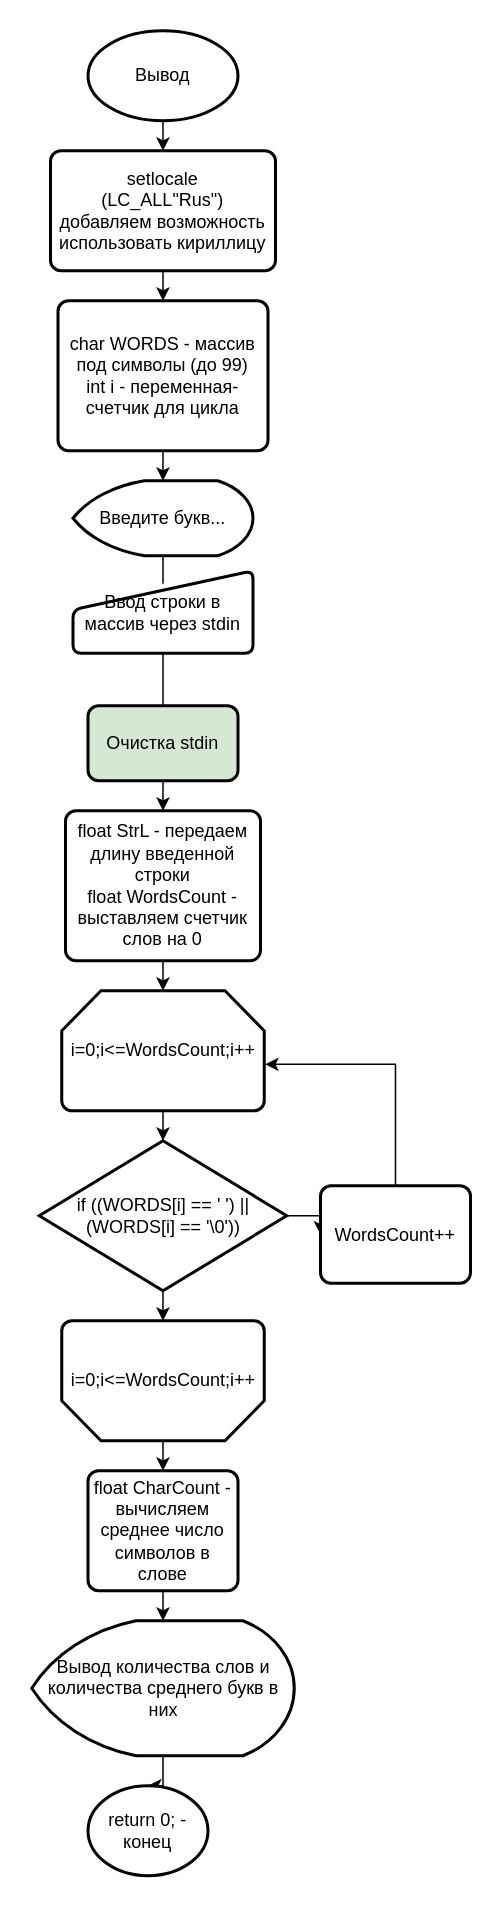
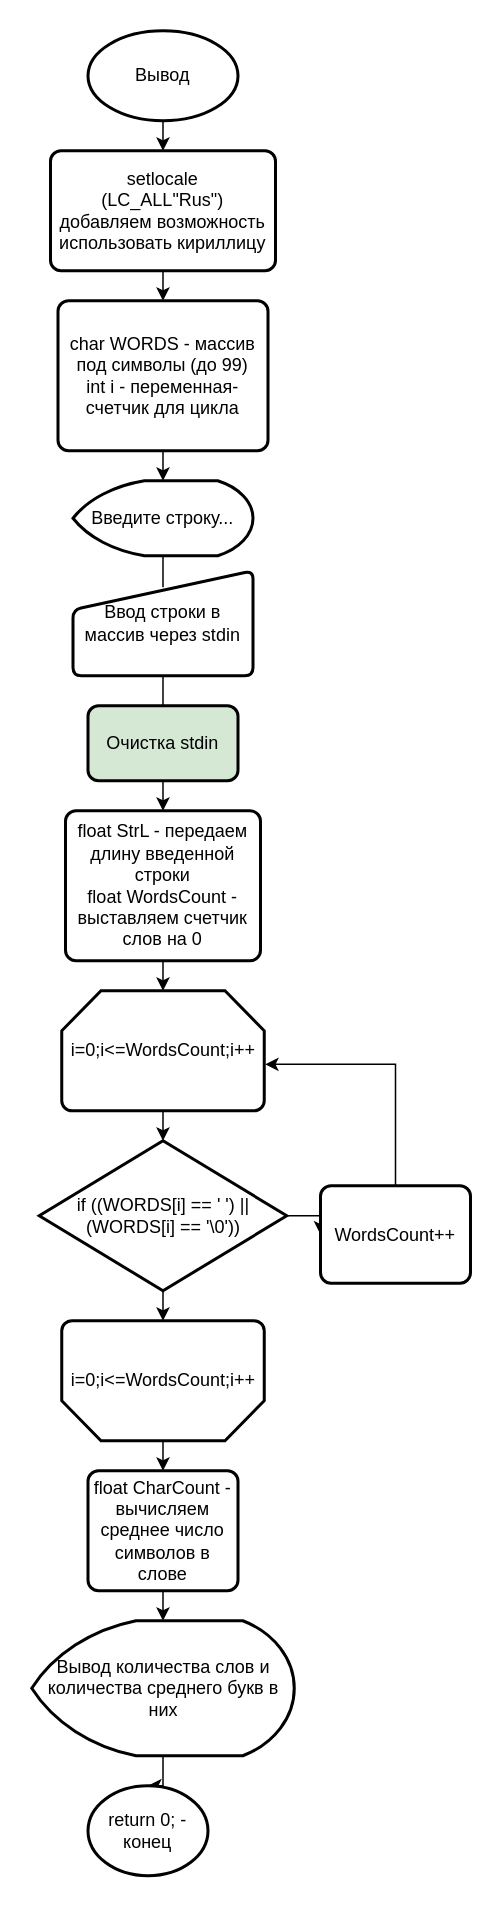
node "Введите букв...": label "Введите букв..." -> "Введите строку..."
node "Ввод строки в массив через stdin": size 180x83 -> 180x105
